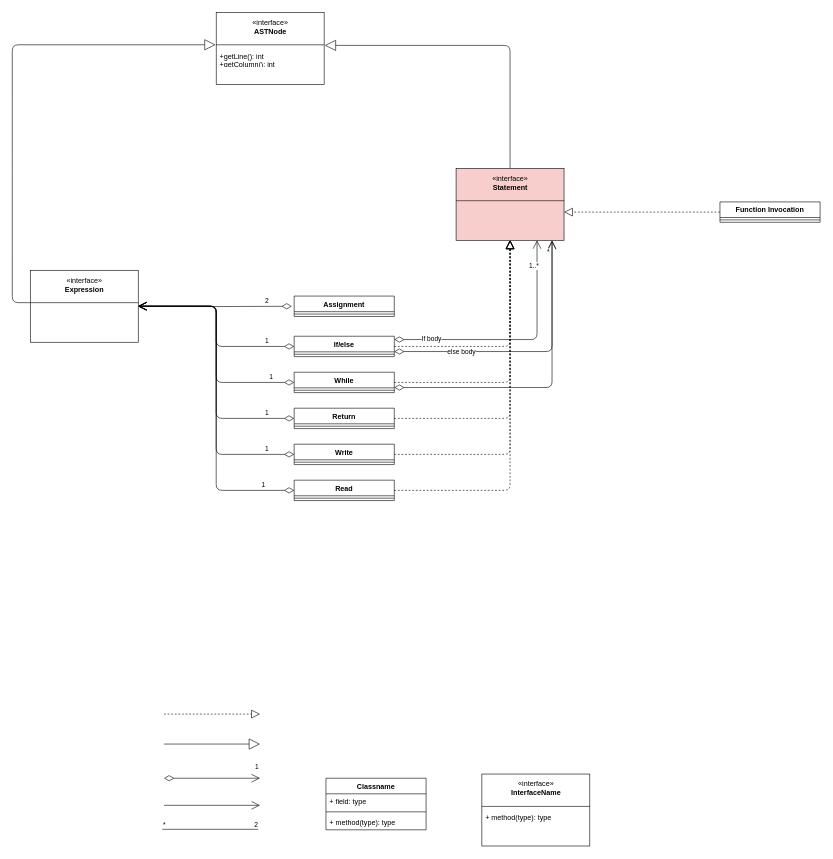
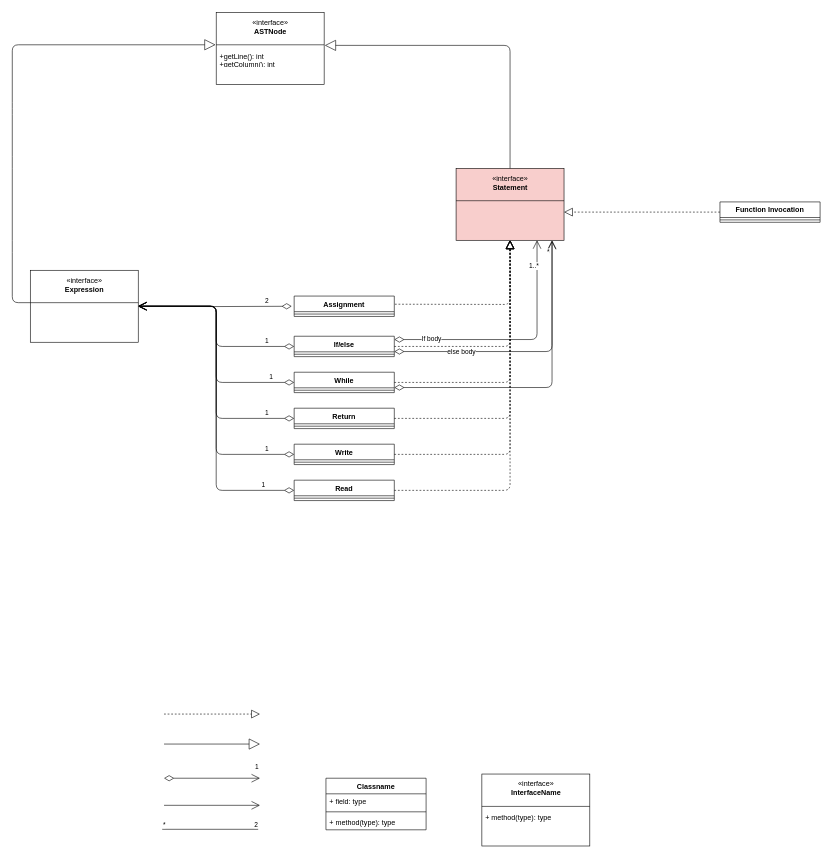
edge "Assignment" -> "«interface» Statement": added
